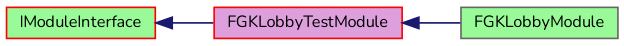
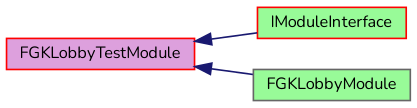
edge "FGKLobbyTestModule" -> "IModuleInterface": reversed
